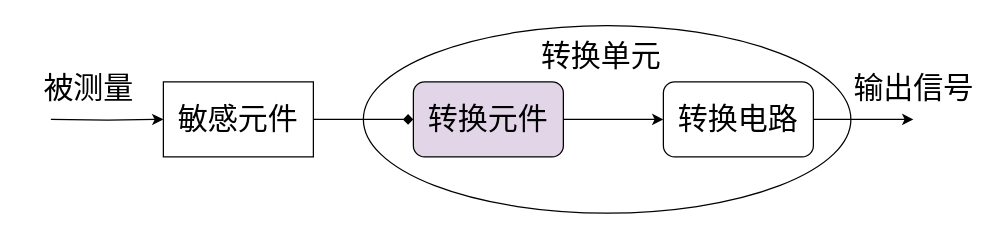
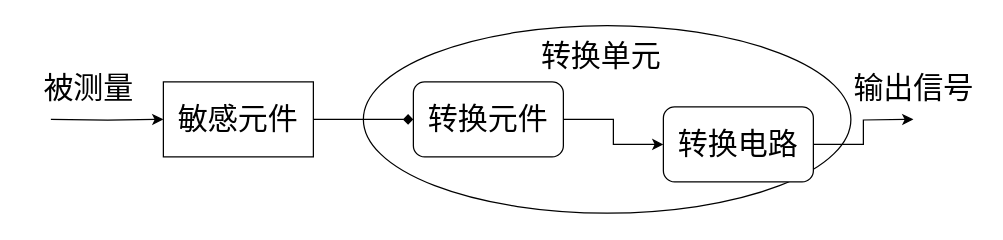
node "转换元件": fillcolor #e1d5e7 -> #ffffff
node "转换电路": moved (738, 119) -> (738, 144)
